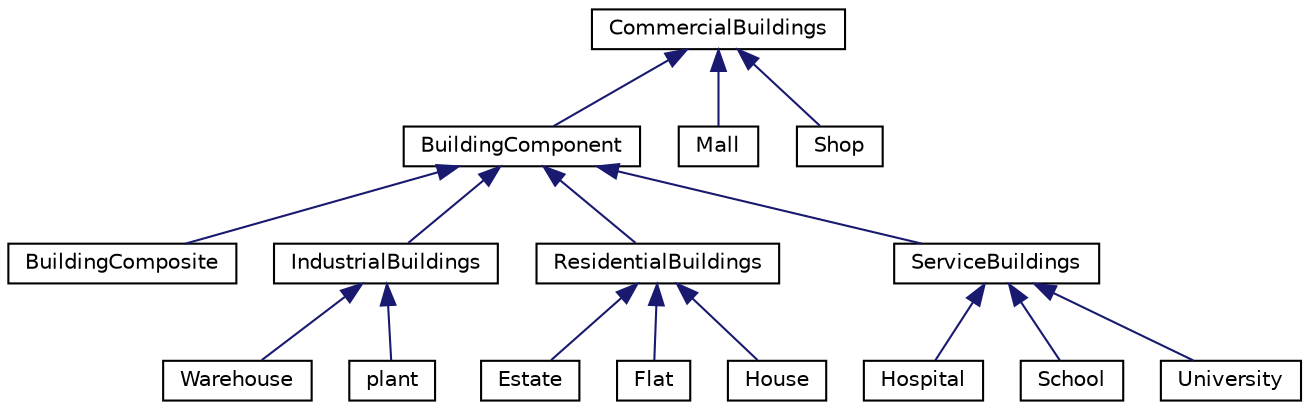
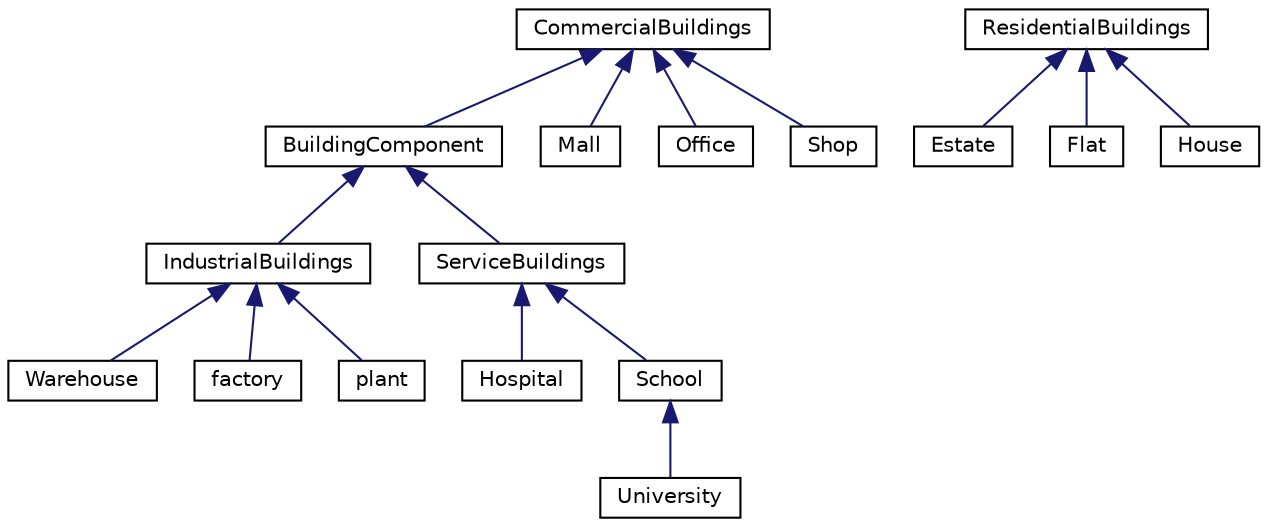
node "Office": added
edge "ResidentialBuildings" -> "BuildingComponent": removed
node "BuildingComposite": removed
edge "University" -> "ServiceBuildings": now "University" -> "School"
node "factory": added
